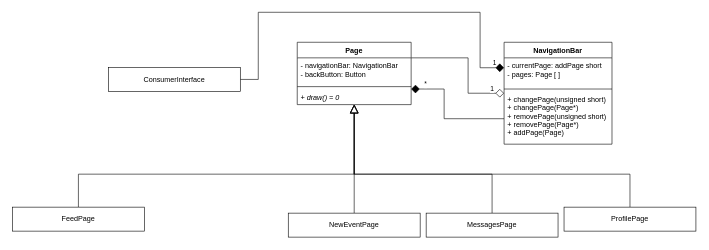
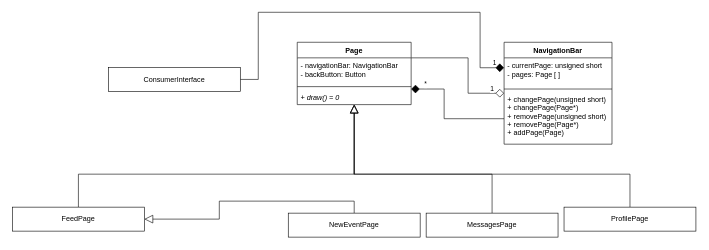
node "- currentPage: addPage short - pages: Page [ ]": label "- currentPage: addPage short - pages: Page [ ]" -> "- currentPage: unsigned short - pages: Page [ ]"
edge "NewEventPage" -> "Page": now "NewEventPage" -> "FeedPage"
